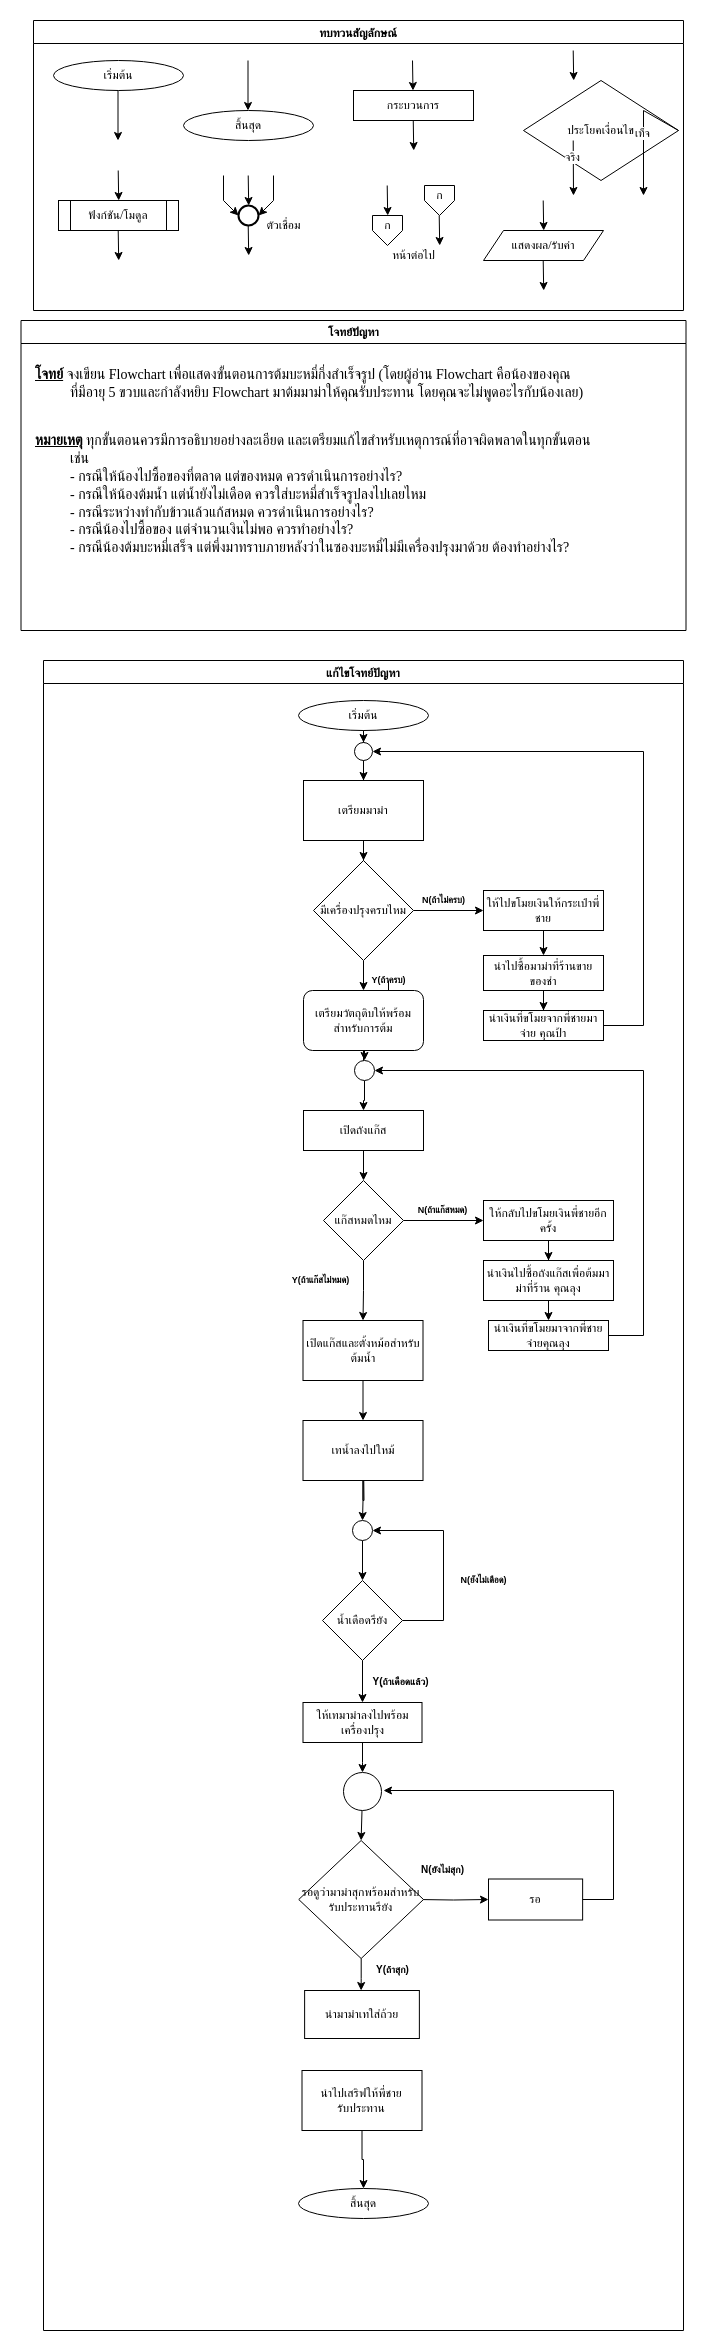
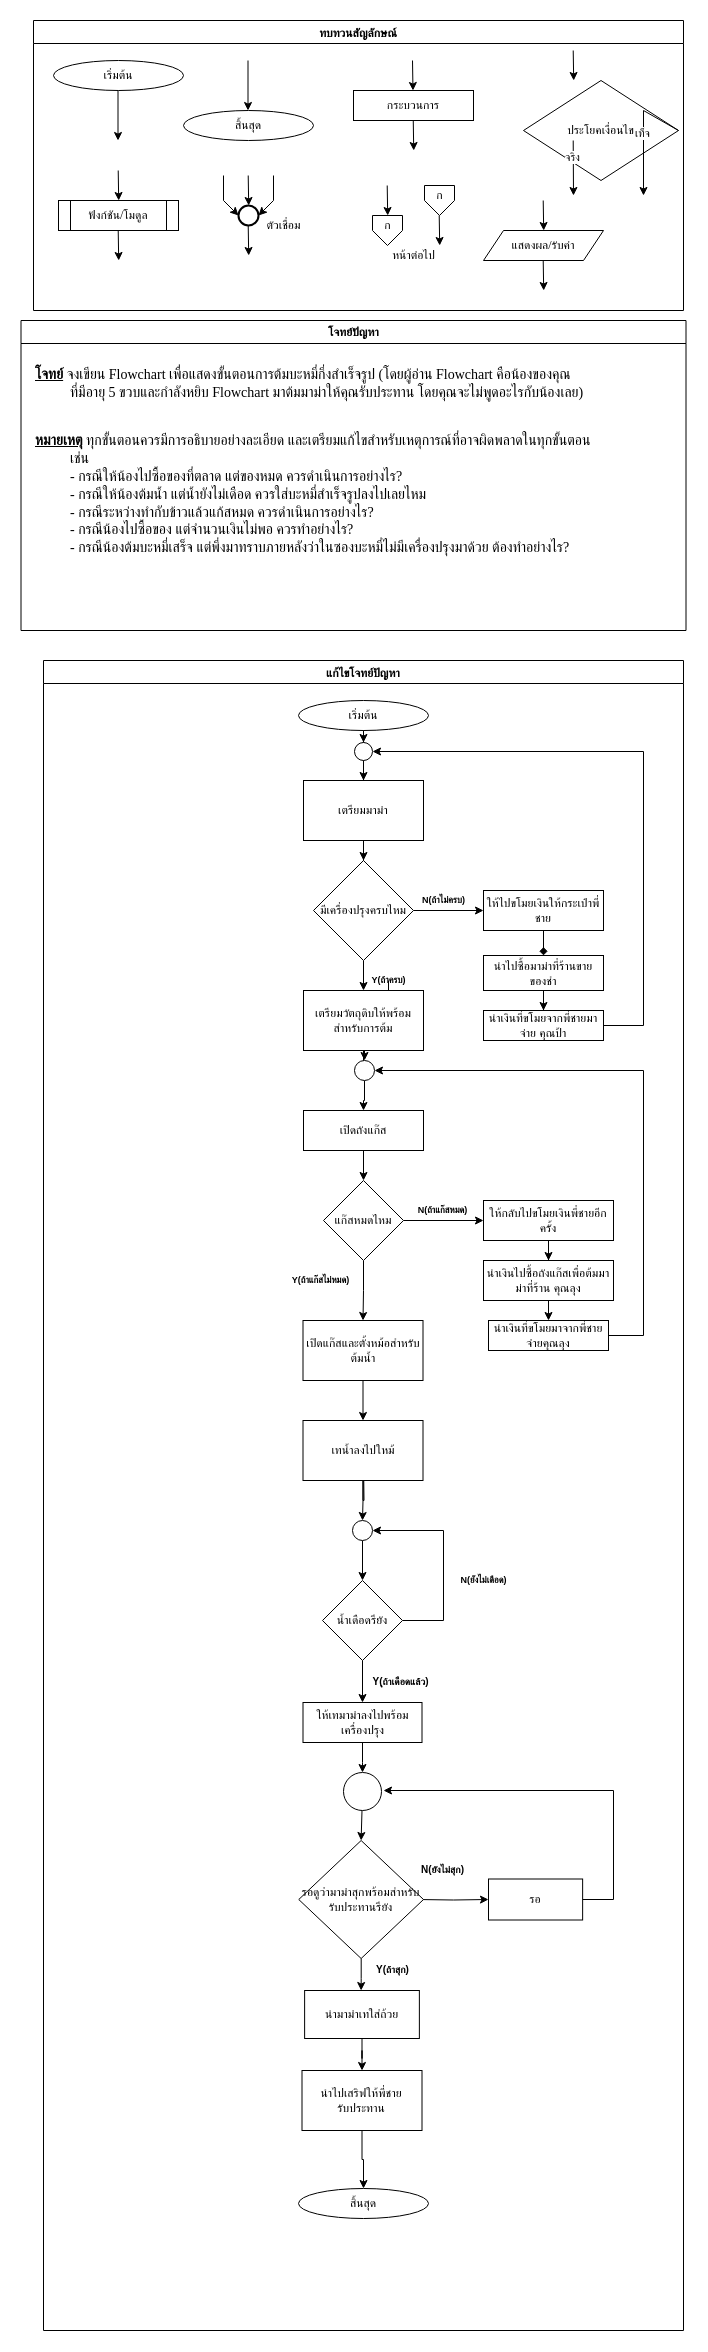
edge "ให้ไปขโมยเงินให้กระเป๋าพี่ชาย" -> "นำไปซื้อมาม่าที่ร้านขายของชำ": arrowhead classic -> diamond
node "เตรียมวัตถุดิบให้พร้อมสำหรับการต้ม": shape rounded rectangle -> rectangle
edge "นำมาม่าเทใส่ถ้วย" -> "นำไปเสริฟให้พี่ชาย รับประทาน": added
